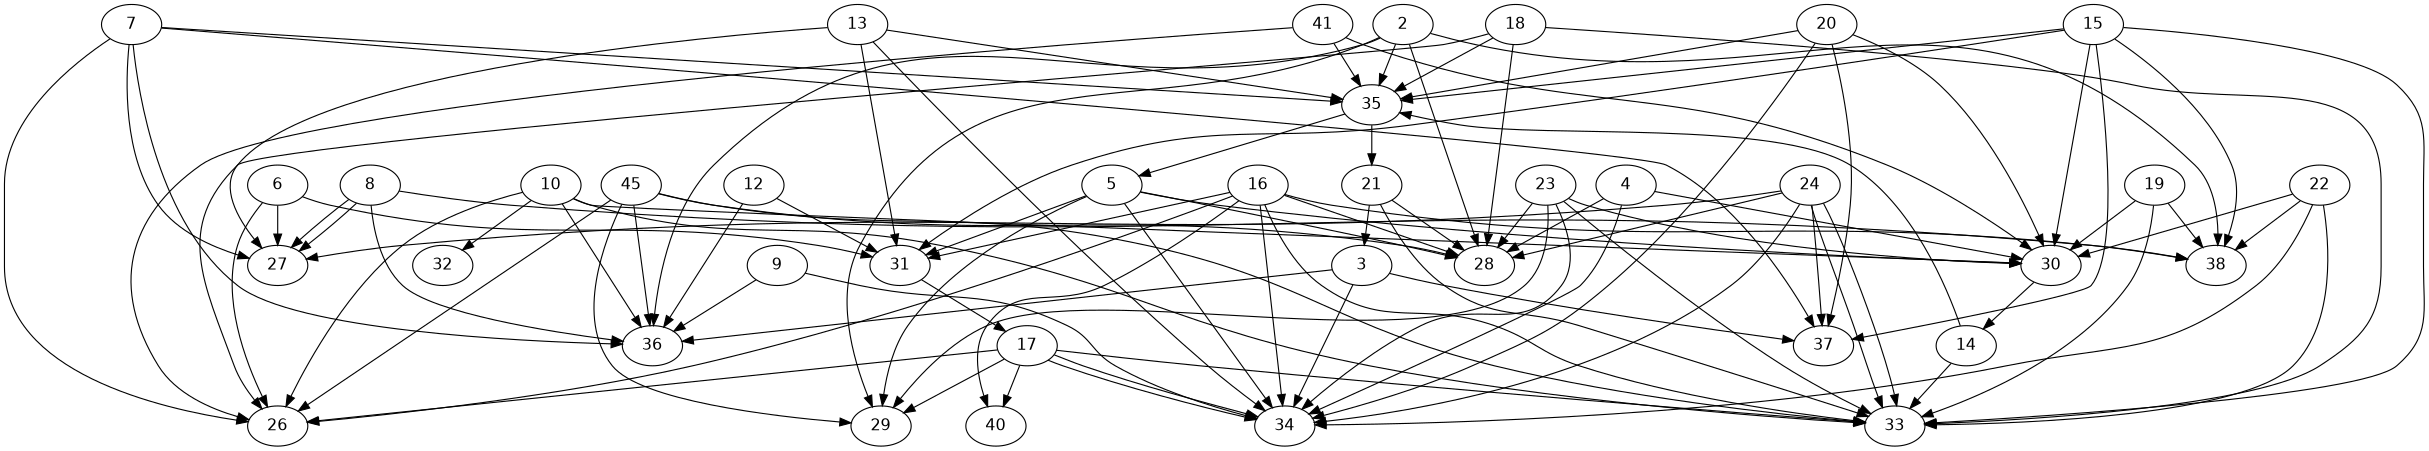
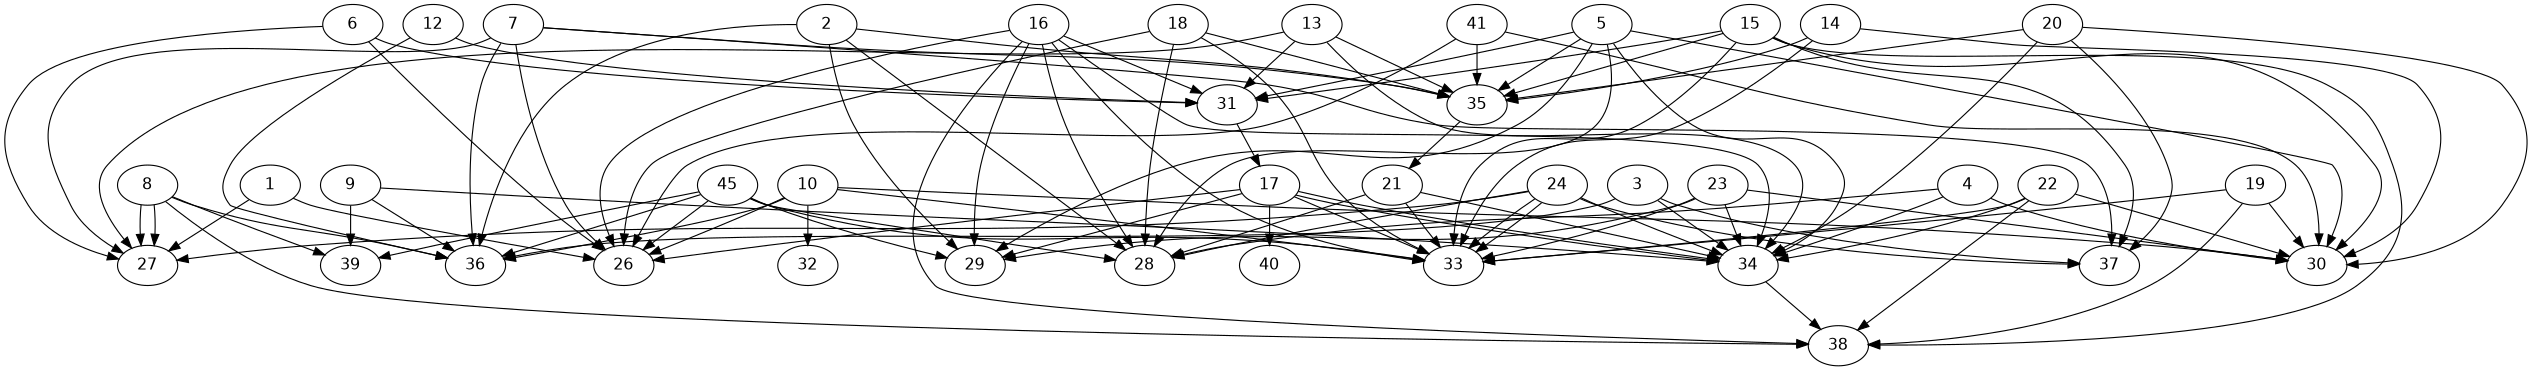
edge "2" -> "38": now "34" -> "38"
edge "35" -> "5": reversed
node "1": added
edge "21" -> "3": now "21" -> "34"
edge "23" -> "28": removed
node "39": added
edge "16" -> "40": now "16" -> "29"
edge "30" -> "14": reversed
